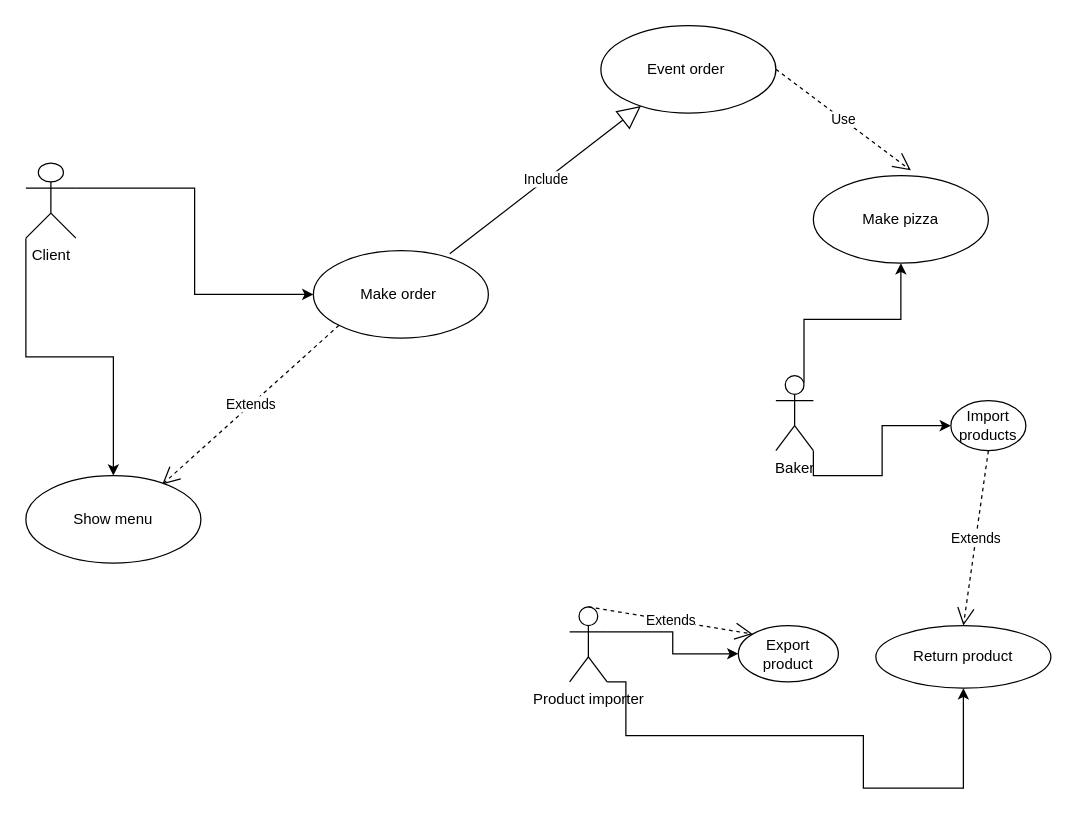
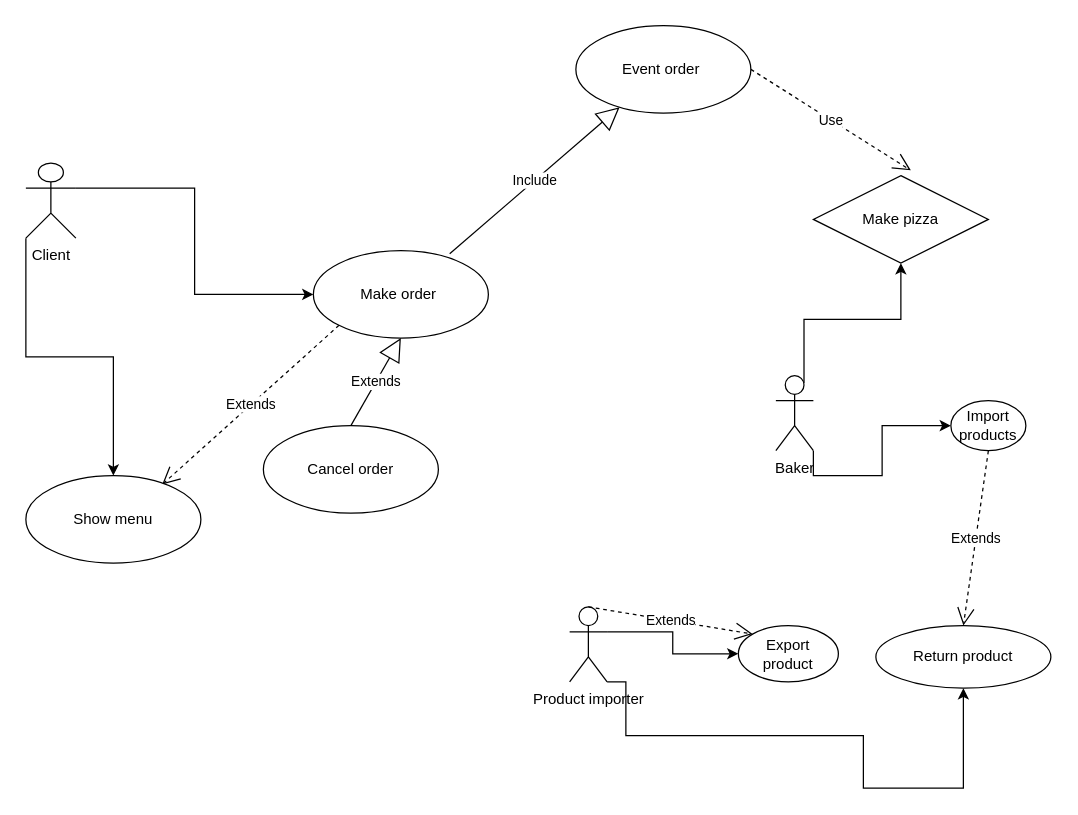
node "Event order": moved (688, 69) -> (663, 69)
node "Make pizza": shape ellipse -> diamond
edge "Cancel order" -> "Make order": added, label "Extends"
node "Cancel order": added
